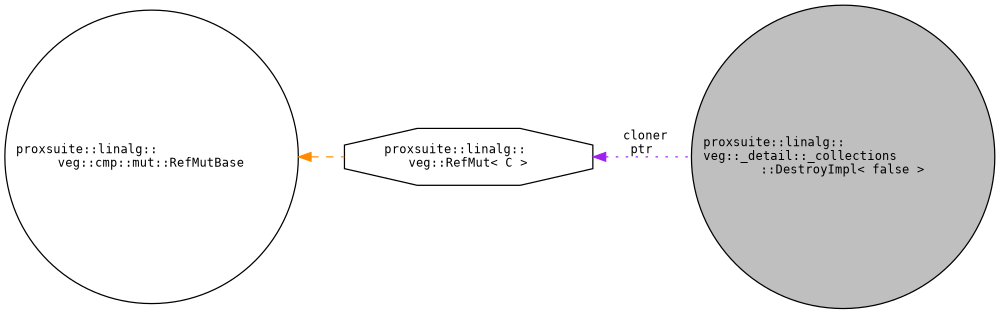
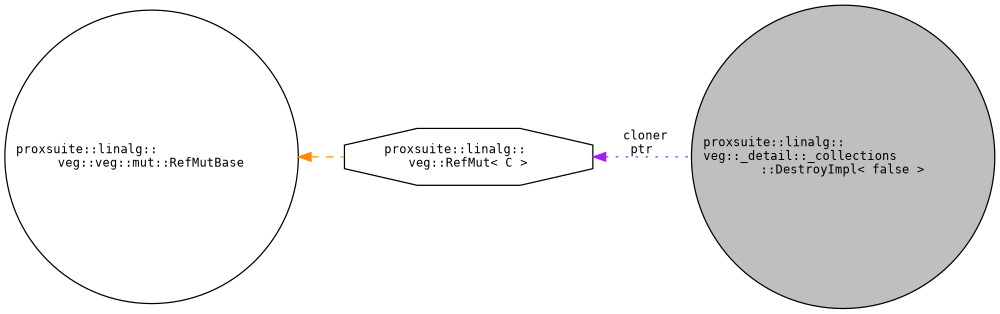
node "proxsuite::linalg:: veg::cmp::mut::RefMutBase": label "proxsuite::linalg:: veg::cmp::mut::RefMutBase" -> "proxsuite::linalg:: veg::veg::mut::RefMutBase"
